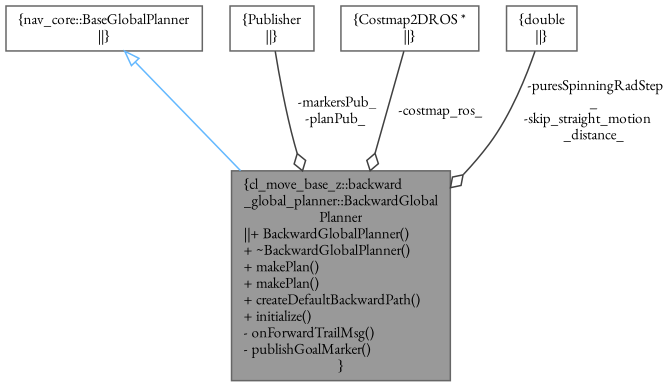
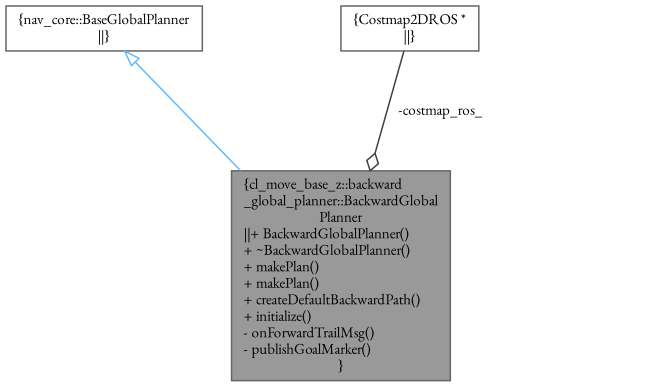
node "{Publisher ||}": removed
node "{double ||}": removed
